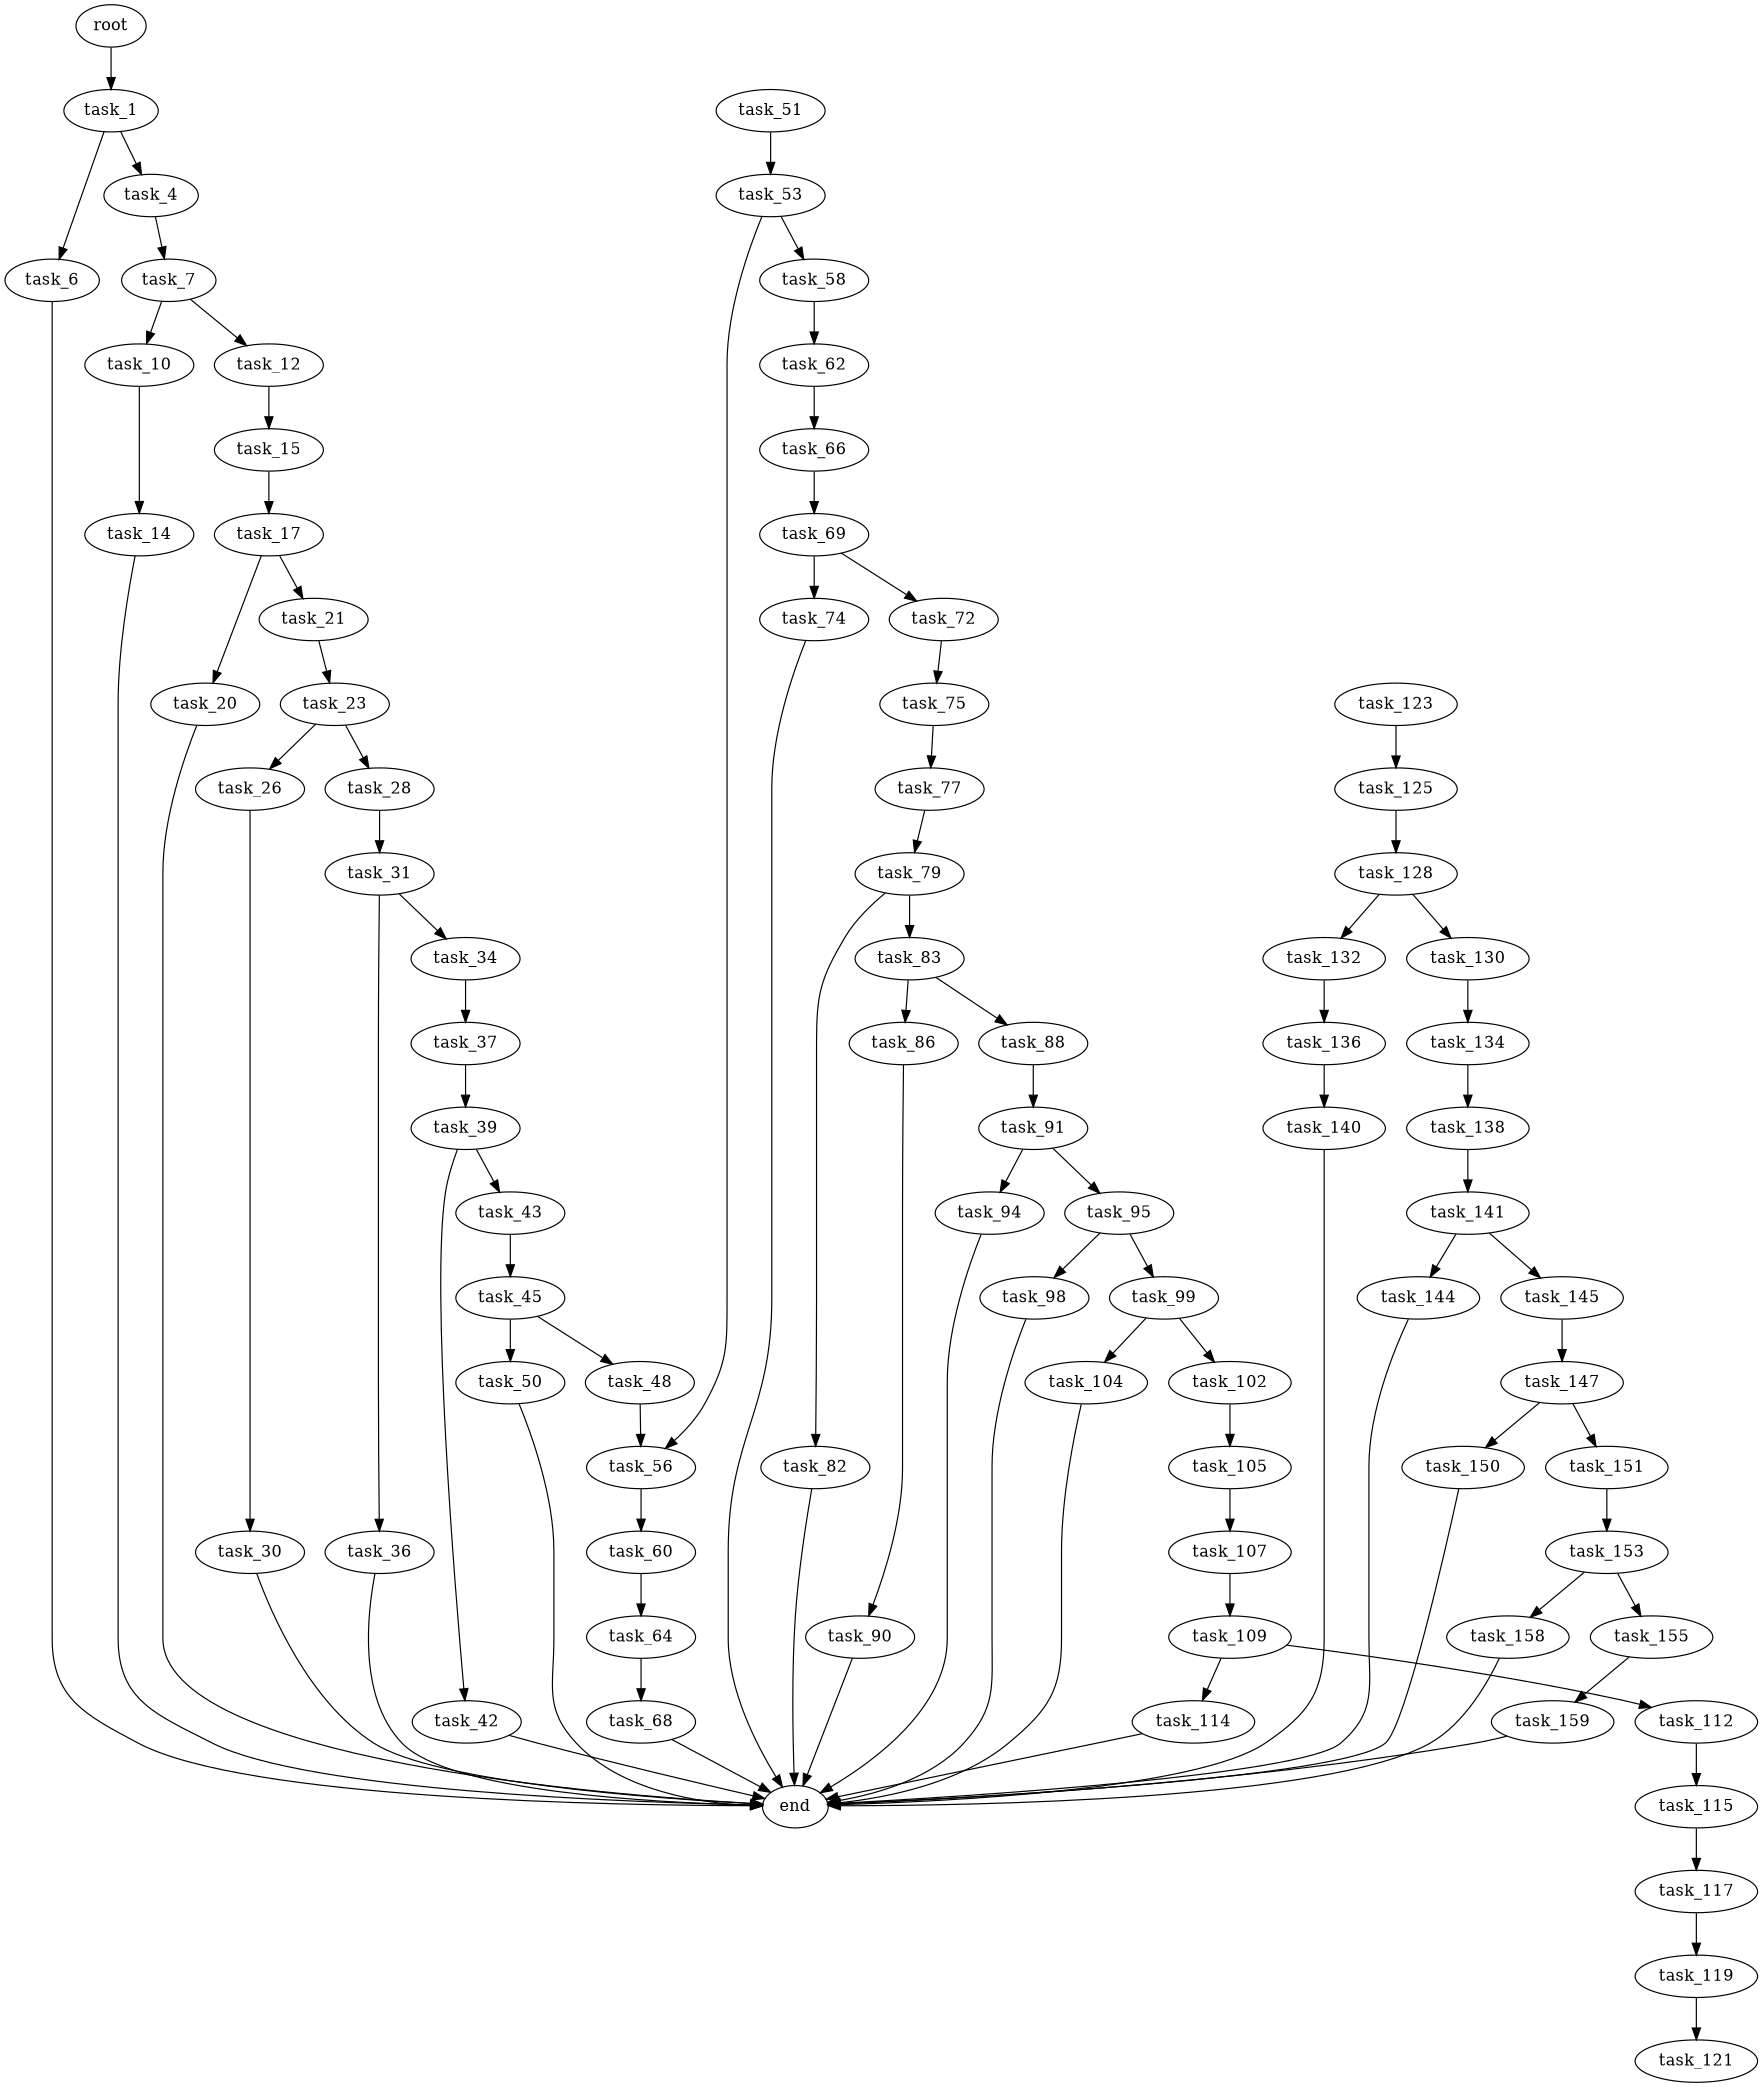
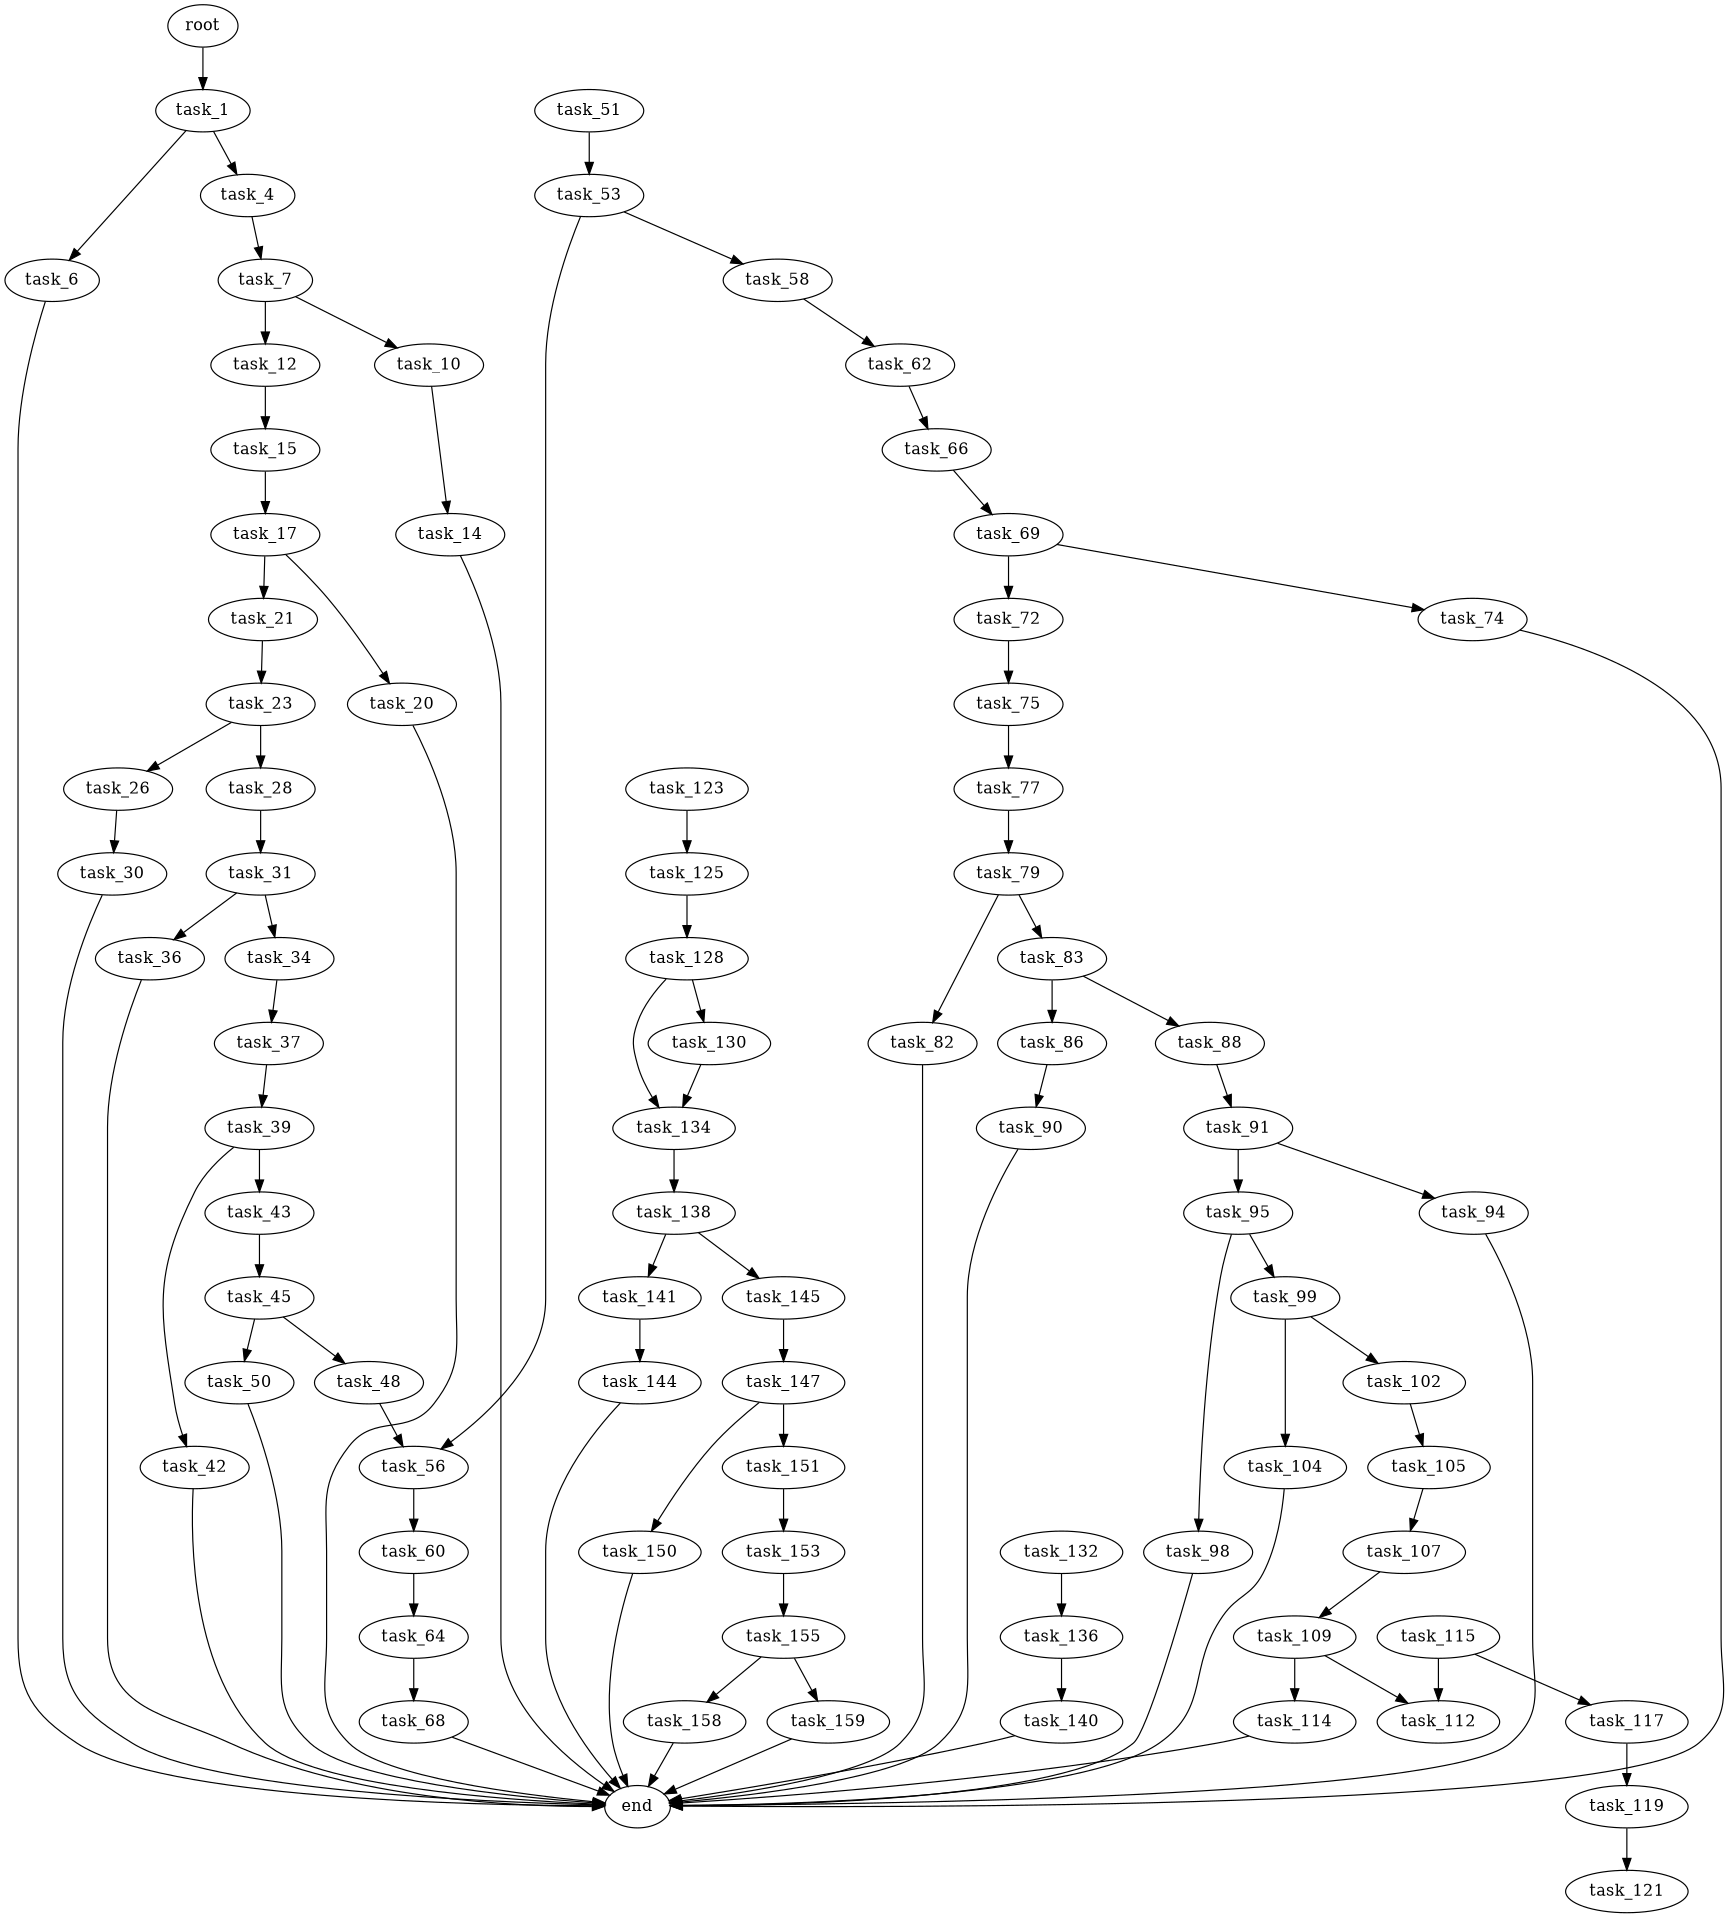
edge "task_128" -> "task_132": now "task_128" -> "task_134"
edge "task_141" -> "task_145": now "task_138" -> "task_145"
edge "task_153" -> "task_158": now "task_155" -> "task_158"
edge "task_112" -> "task_115": reversed
